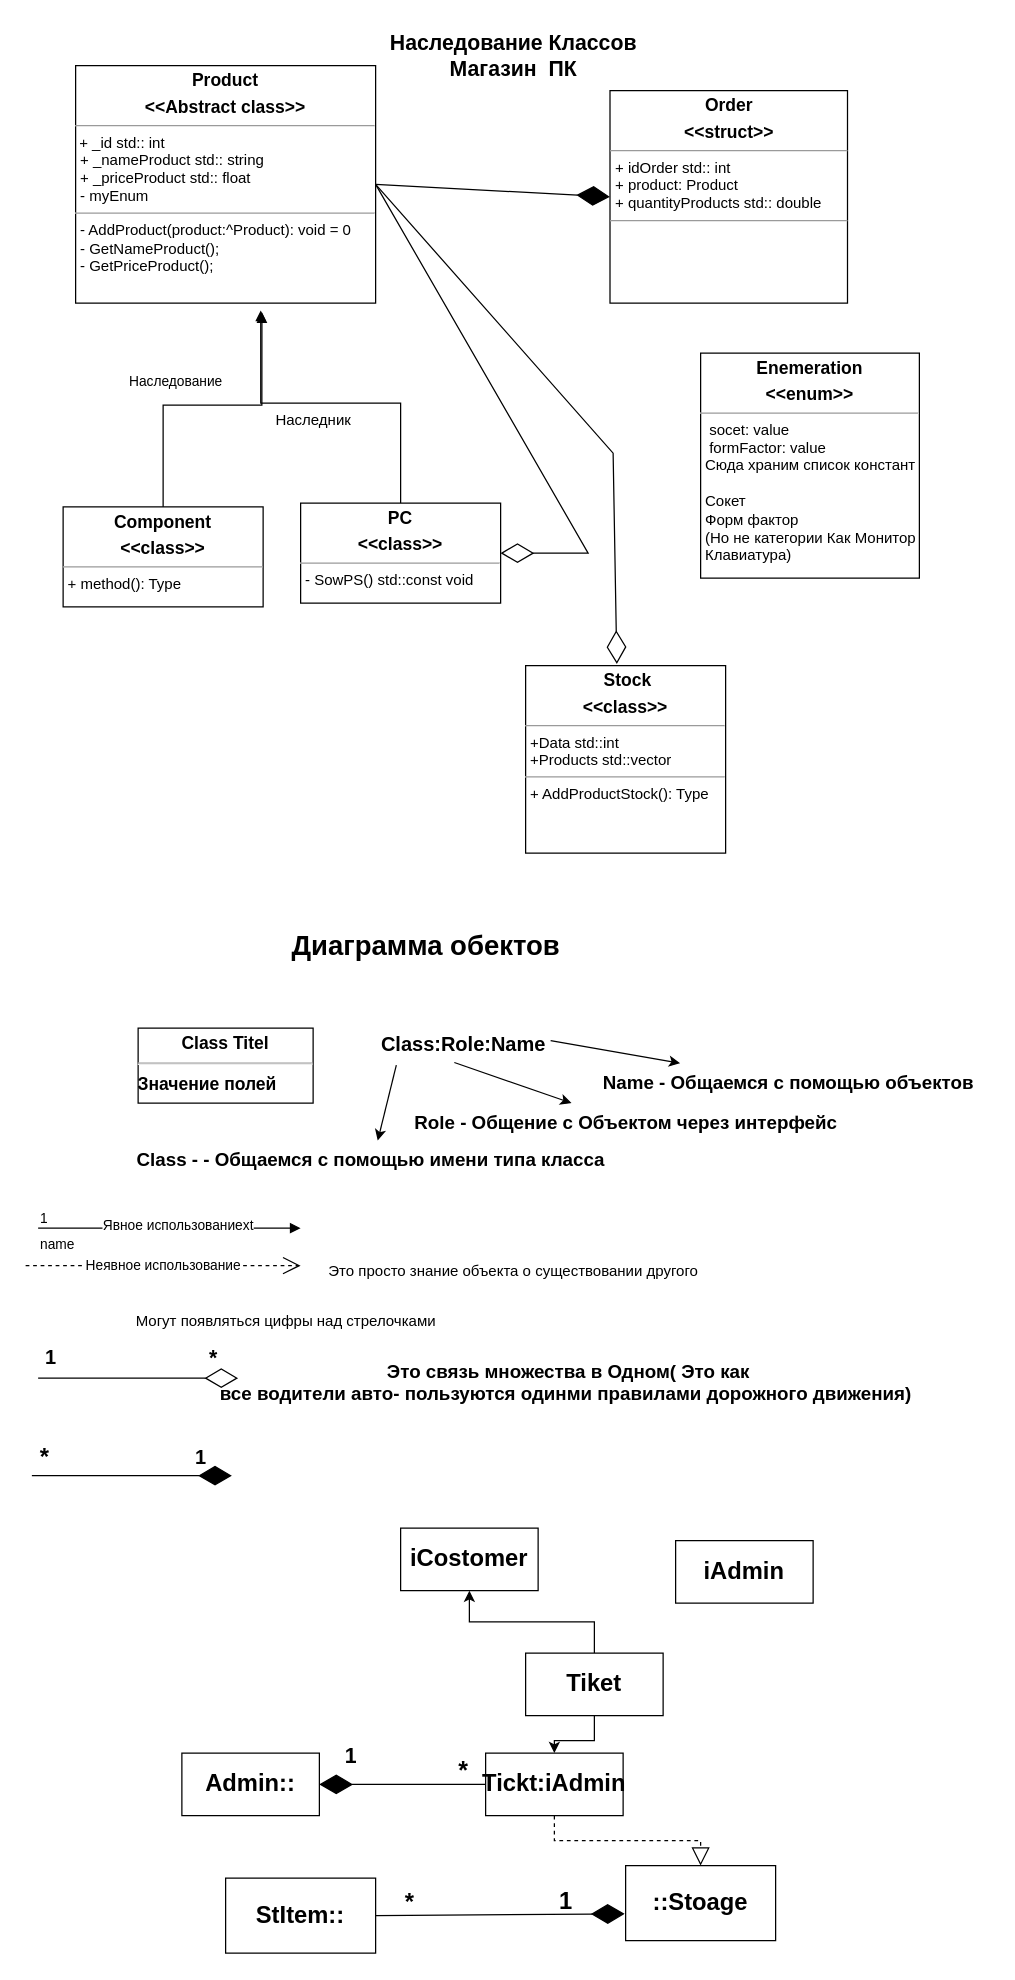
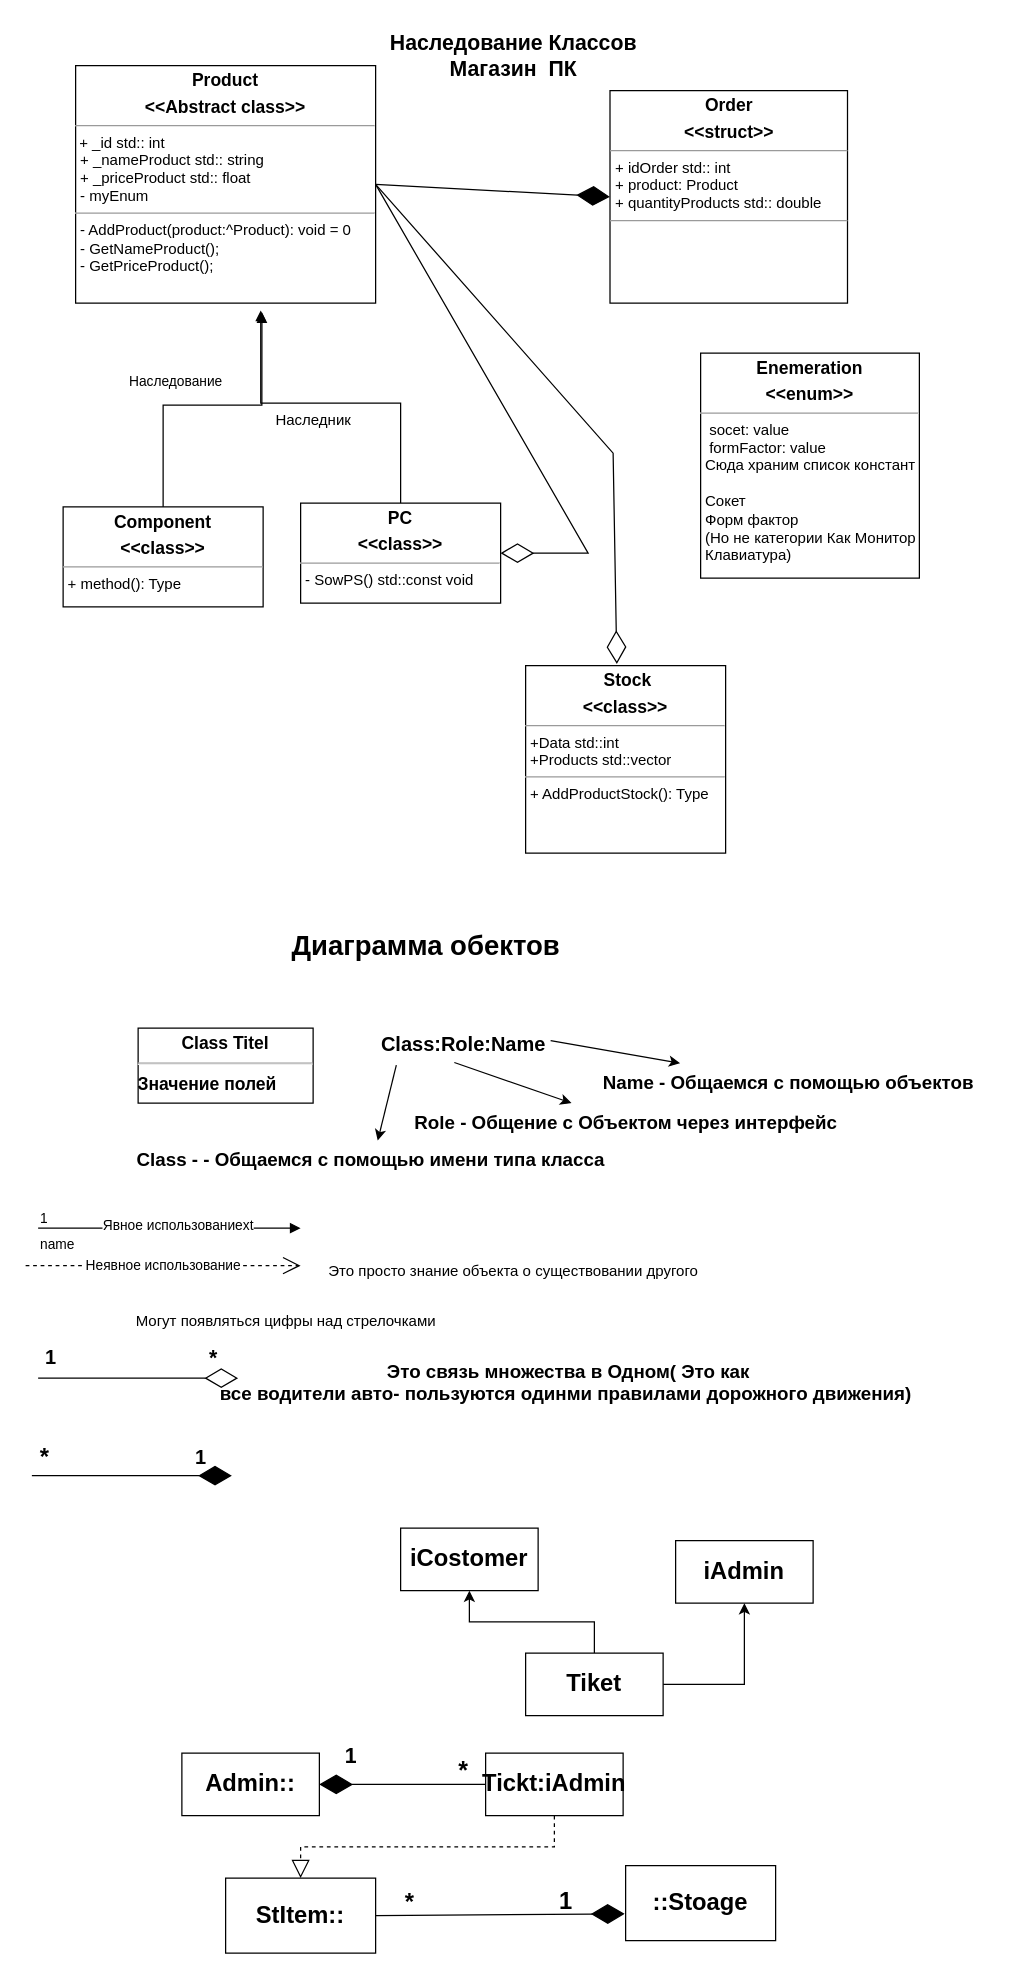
edge "Tiket" -> "Tickt:iAdmin": now "Tiket" -> "iAdmin"
edge "Tickt:iAdmin" -> "::Stoage": now "Tickt:iAdmin" -> "StItem::"
